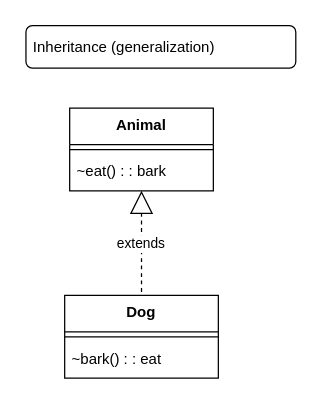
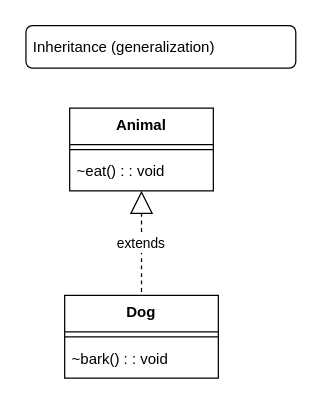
node "~eat() : : bark": label "~eat() : : bark" -> "~eat() : : void"
node "~bark() : : eat": label "~bark() : : eat" -> "~bark() : : void"
